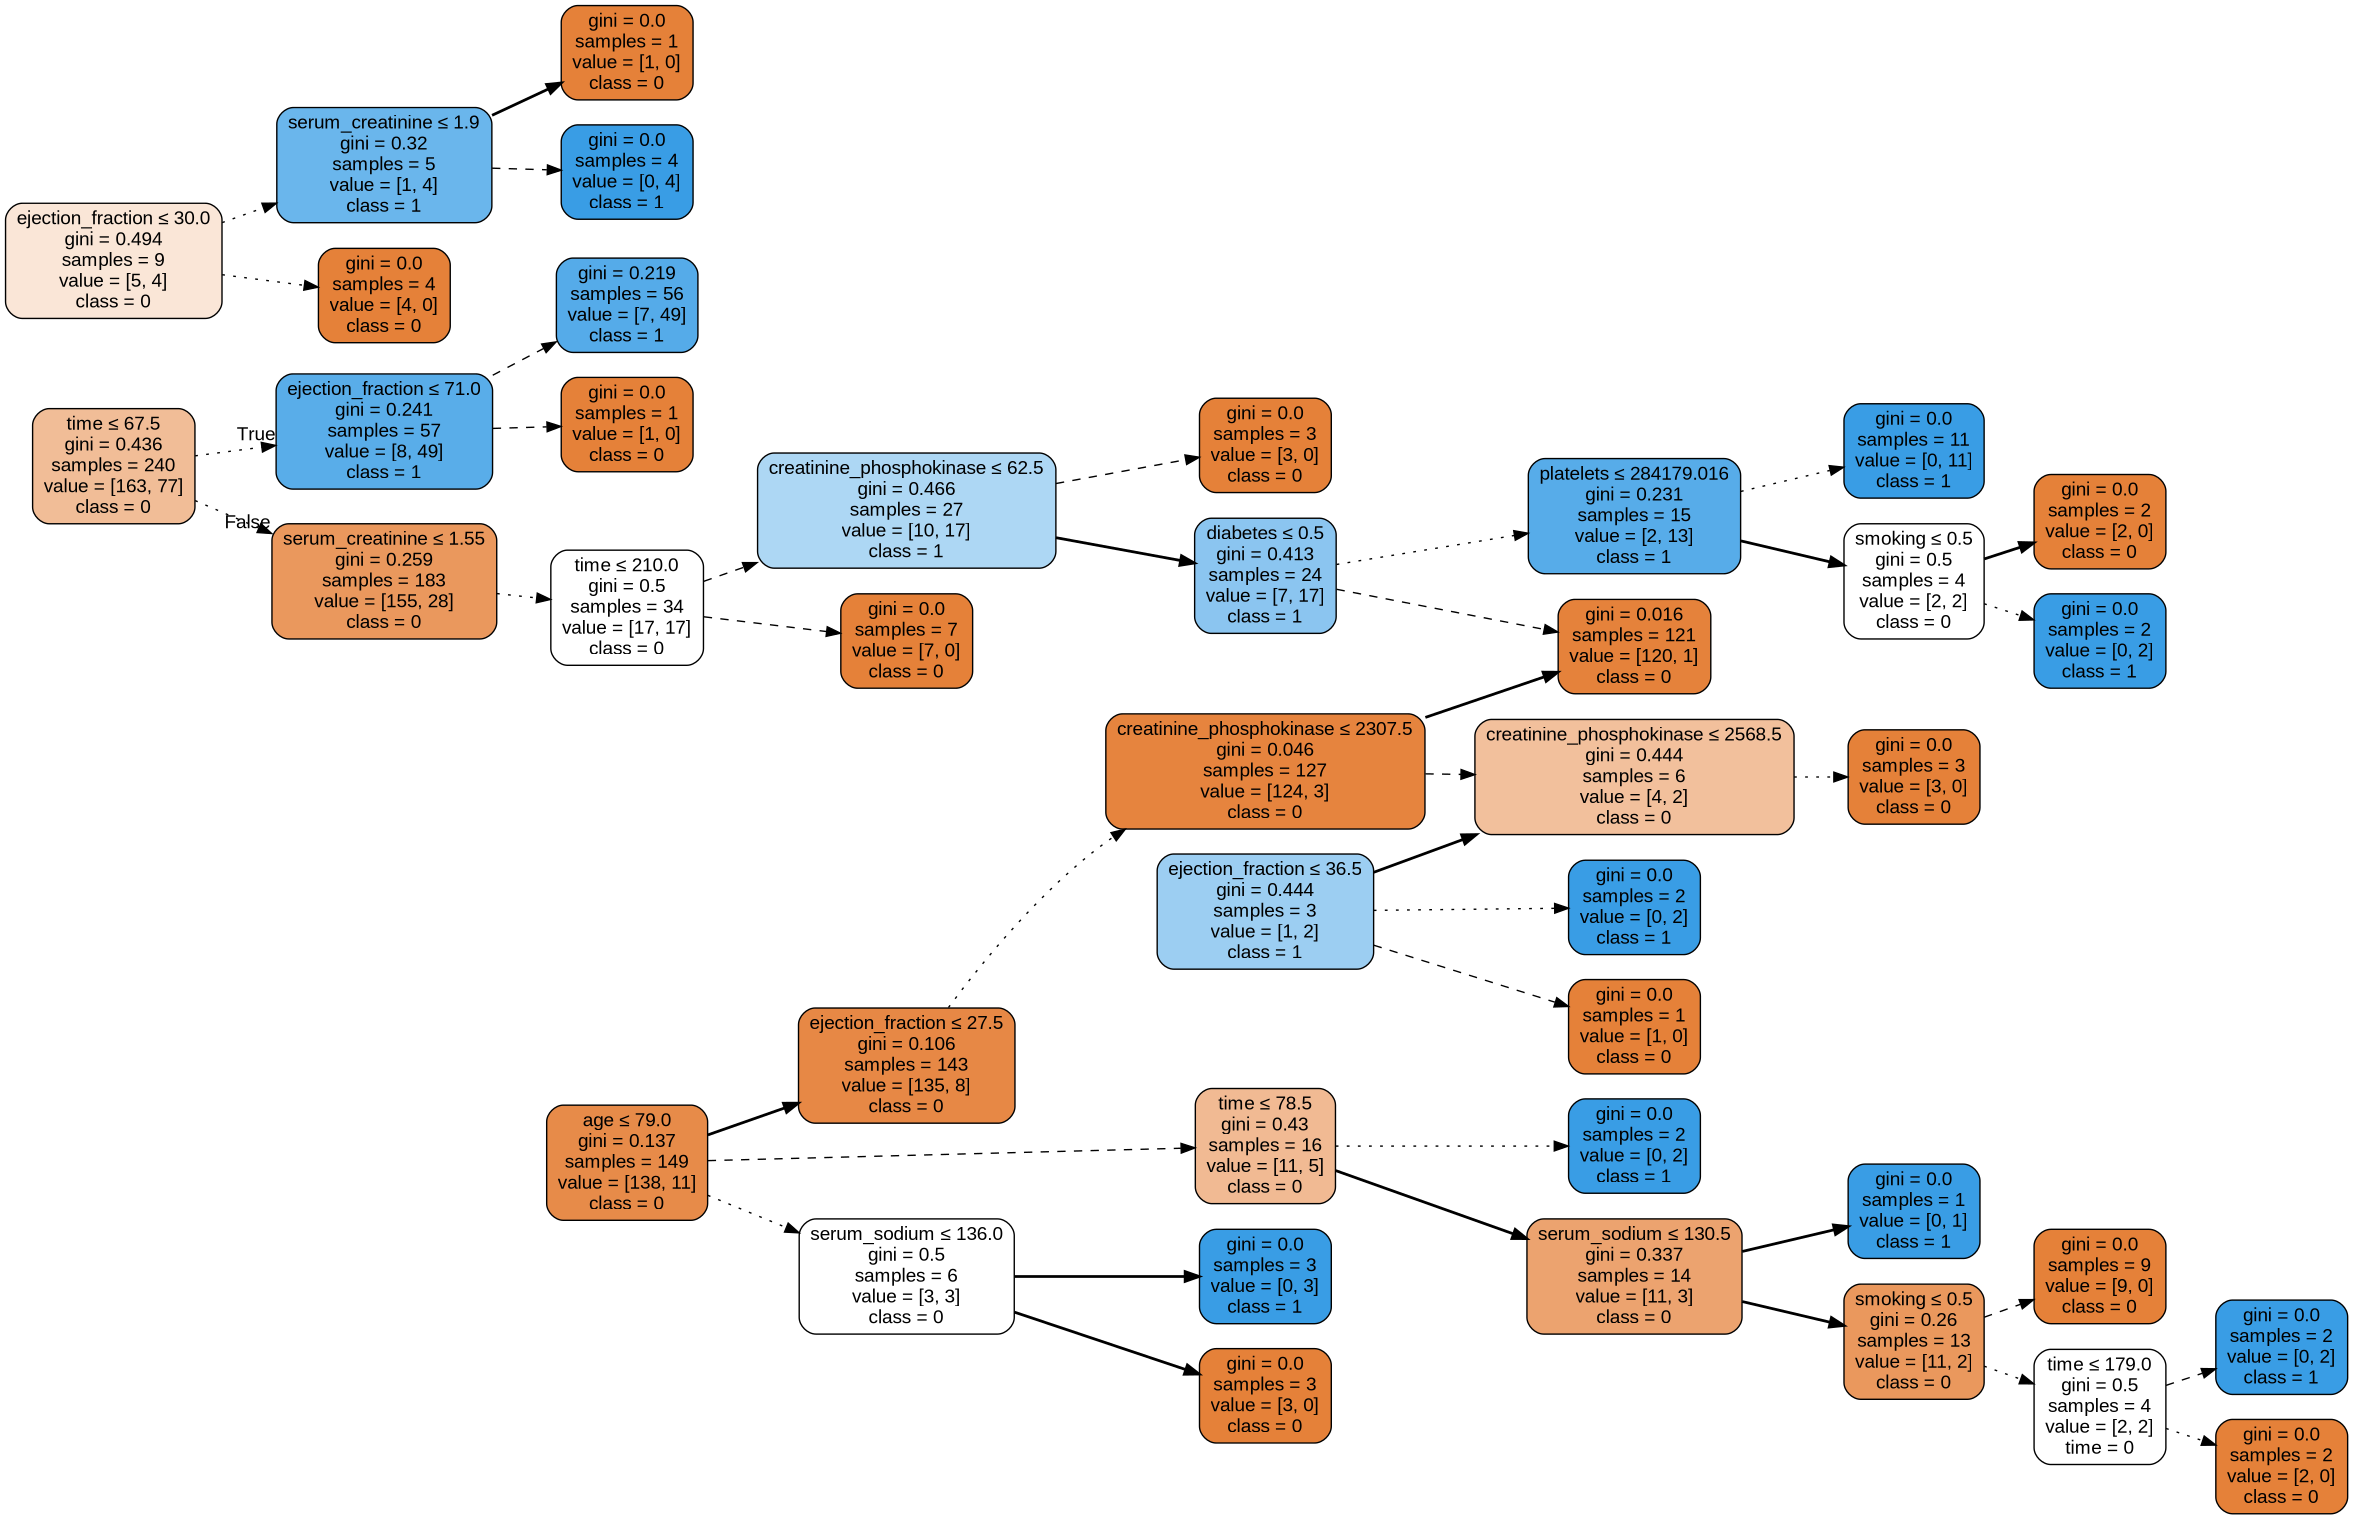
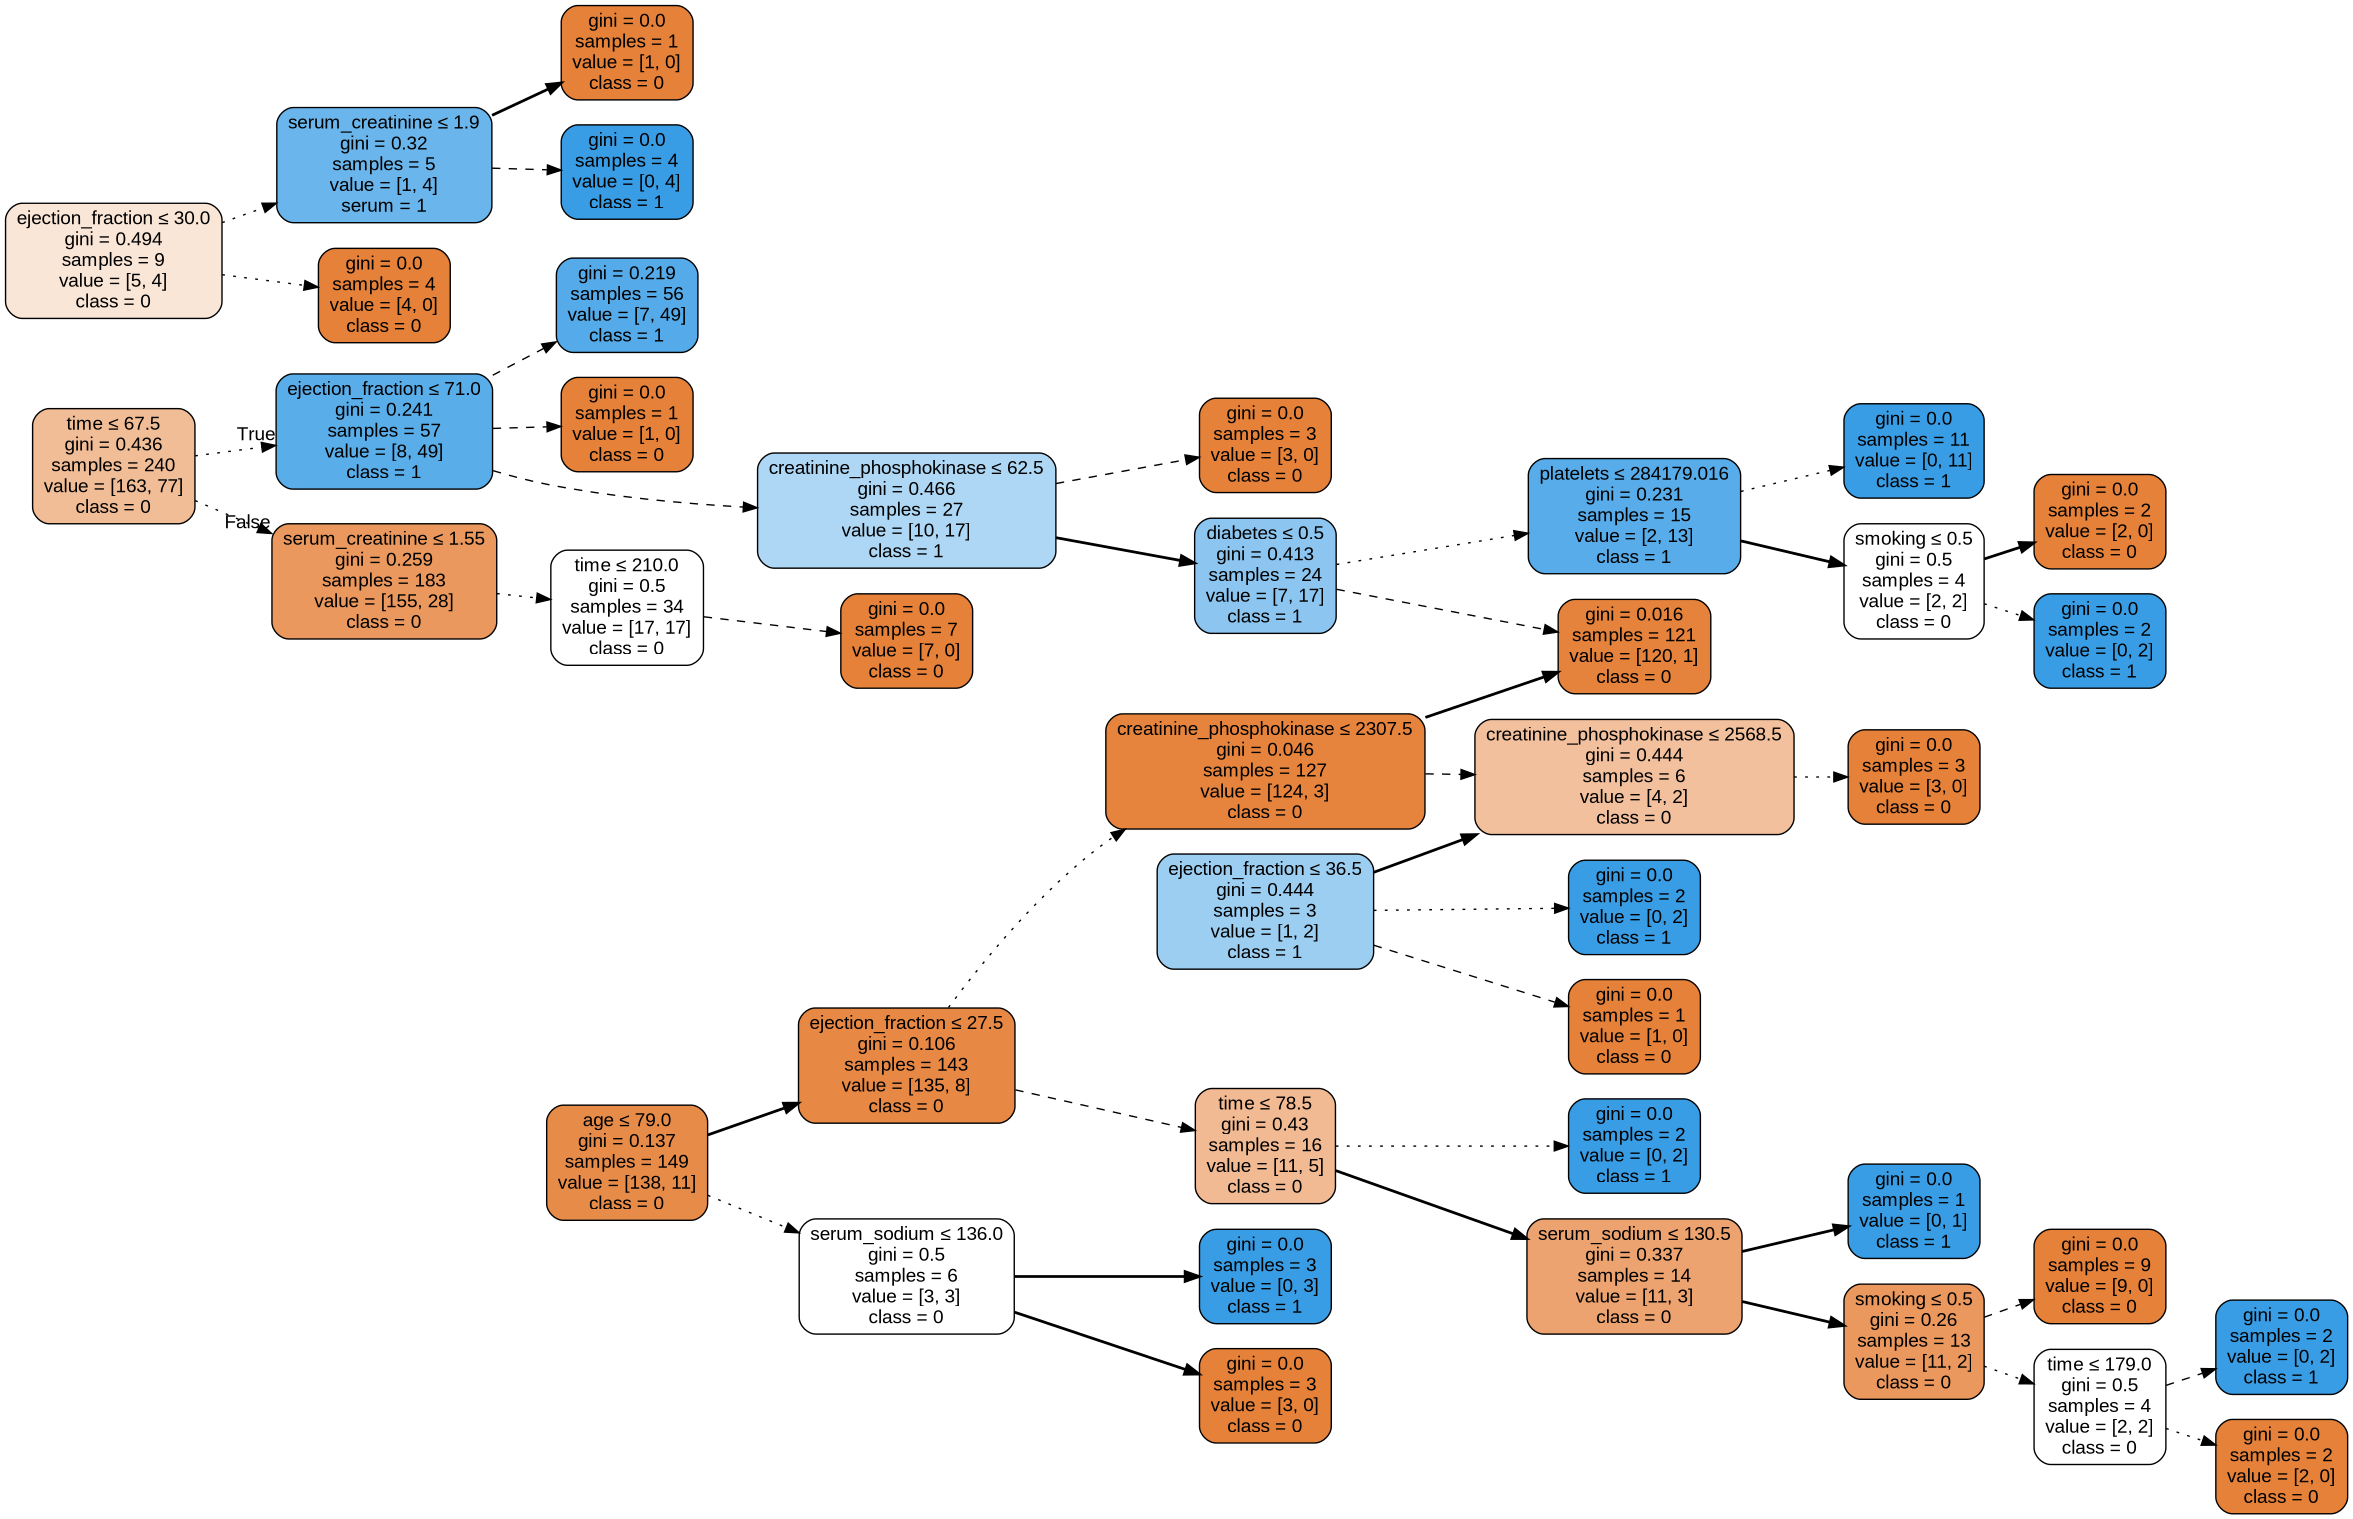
node "serum_creatinine ≤ 1.9": text "class = 1" -> "serum = 1"
edge "time ≤ 210.0" -> "creatinine_phosphokinase ≤ 62.5": now "ejection_fraction ≤ 71.0" -> "creatinine_phosphokinase ≤ 62.5"
edge "age ≤ 79.0" -> "time ≤ 78.5": now "ejection_fraction ≤ 27.5" -> "time ≤ 78.5"
node "time ≤ 179.0": text "time = 0" -> "class = 0"
